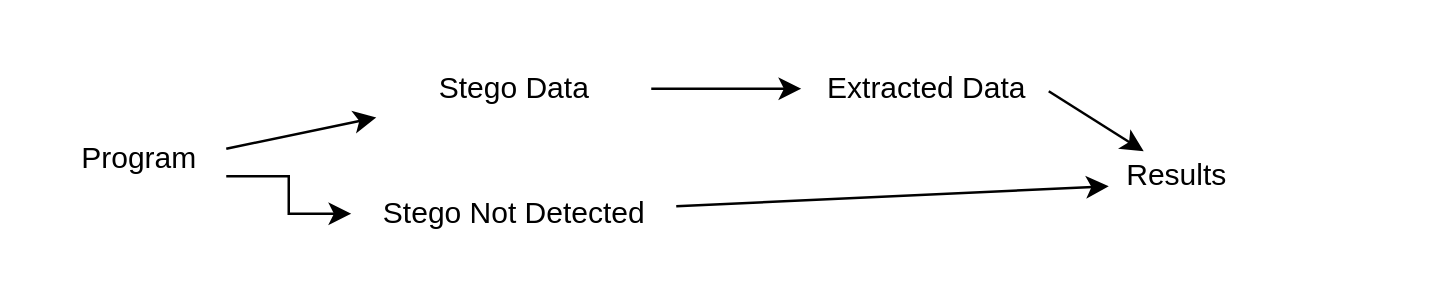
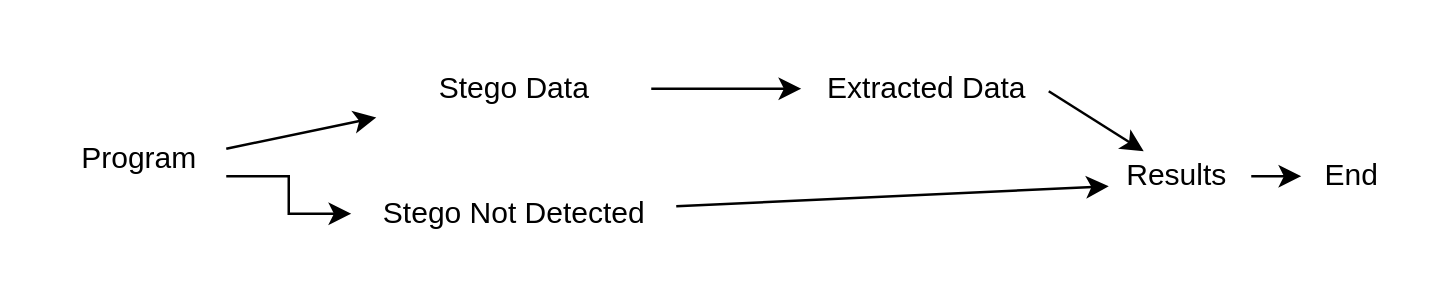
edge "Results" -> "End": added
node "End": added
